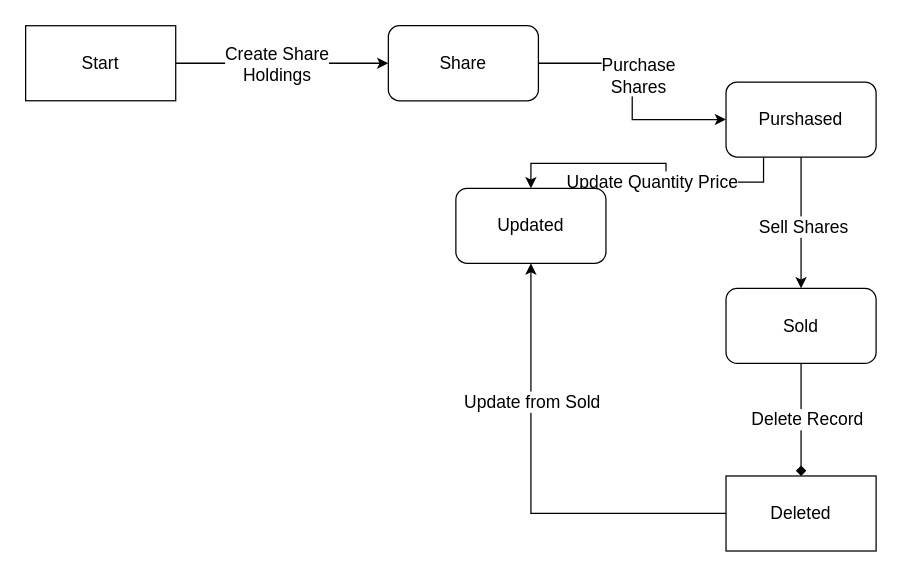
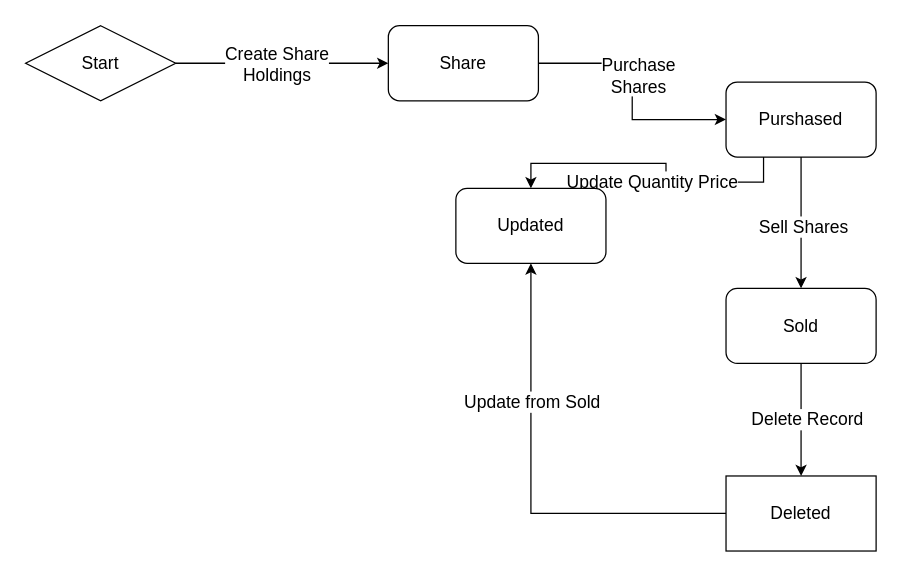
node "Start": shape rectangle -> diamond
edge "Sold" -> "Deleted": arrowhead diamond -> classic
